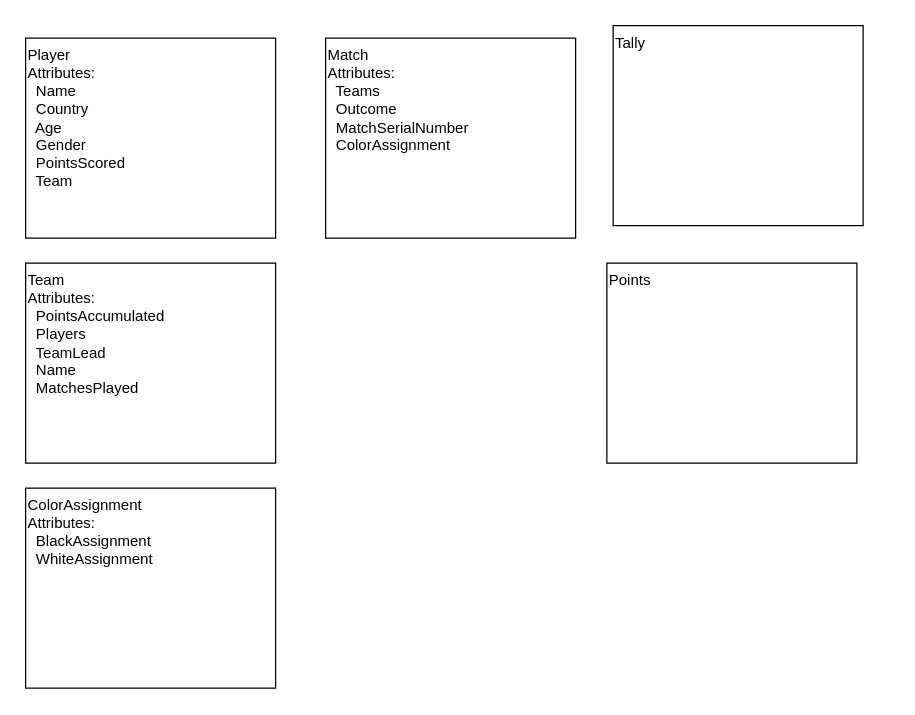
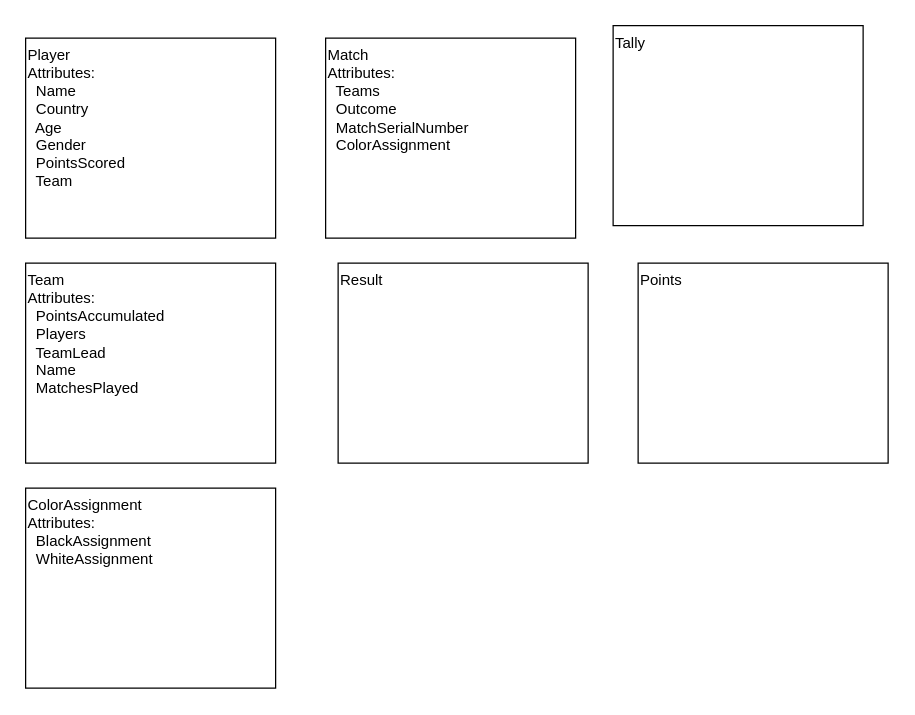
node "Result": added
node "Points": moved (732, 363) -> (763, 363)
